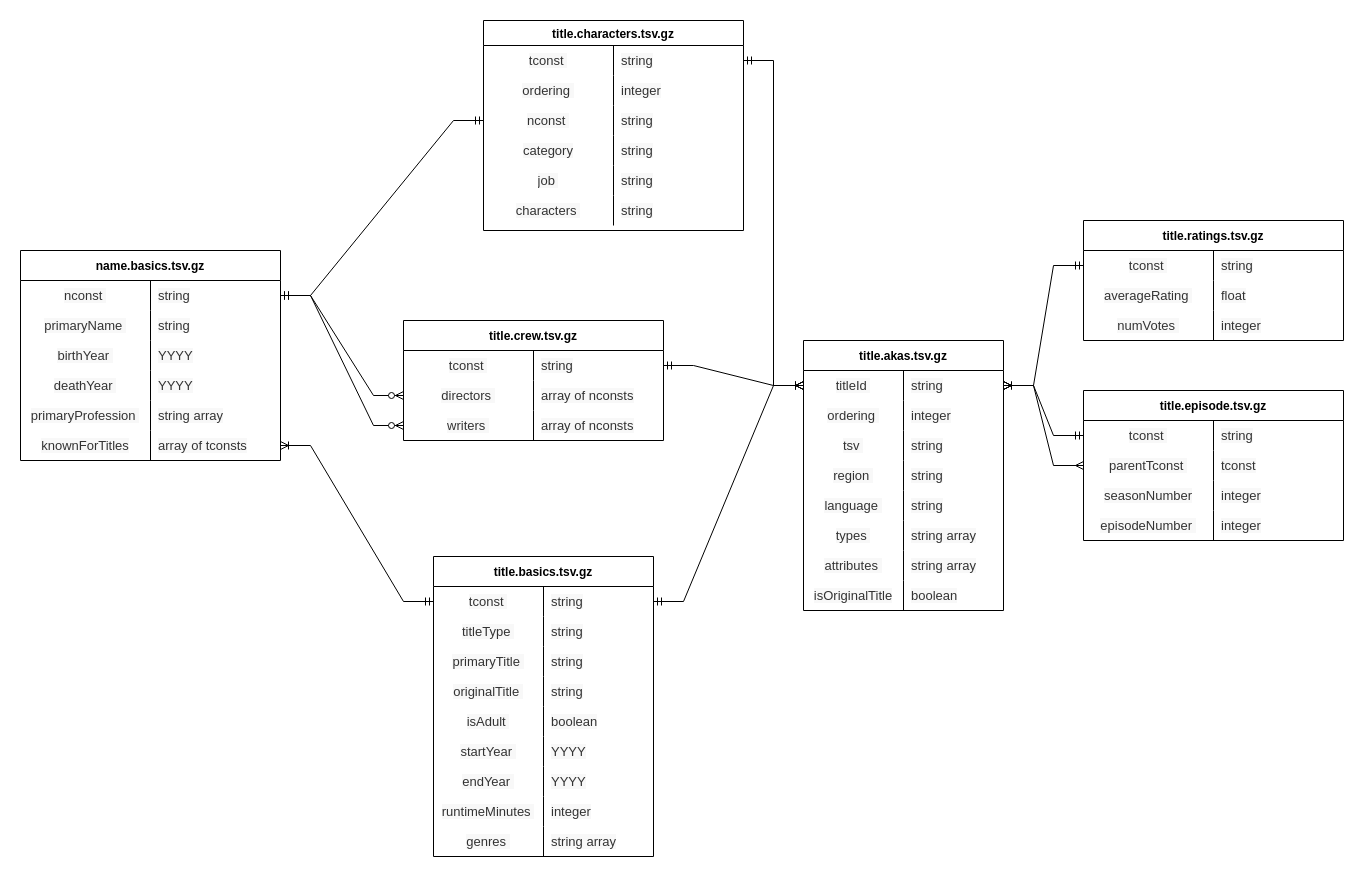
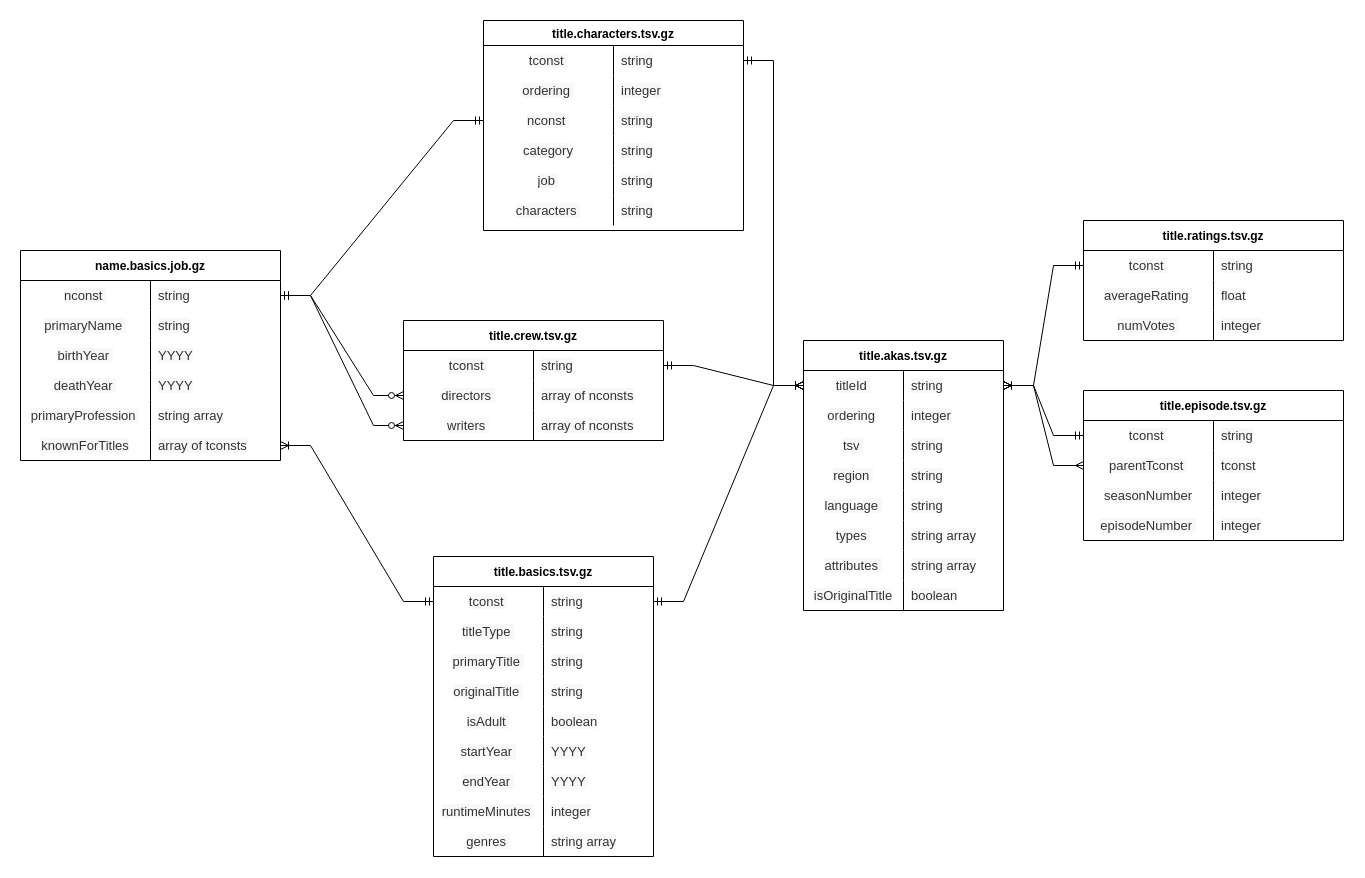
node "name.basics.tsv.gz": label "name.basics.tsv.gz" -> "name.basics.job.gz"
